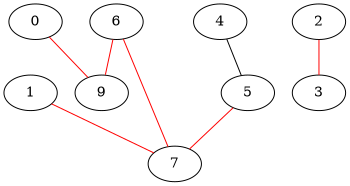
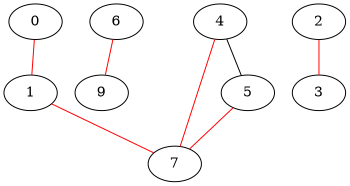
edge "0" -- "9": now "0" -- "1"
edge "6" -- "7": now "4" -- "7"
